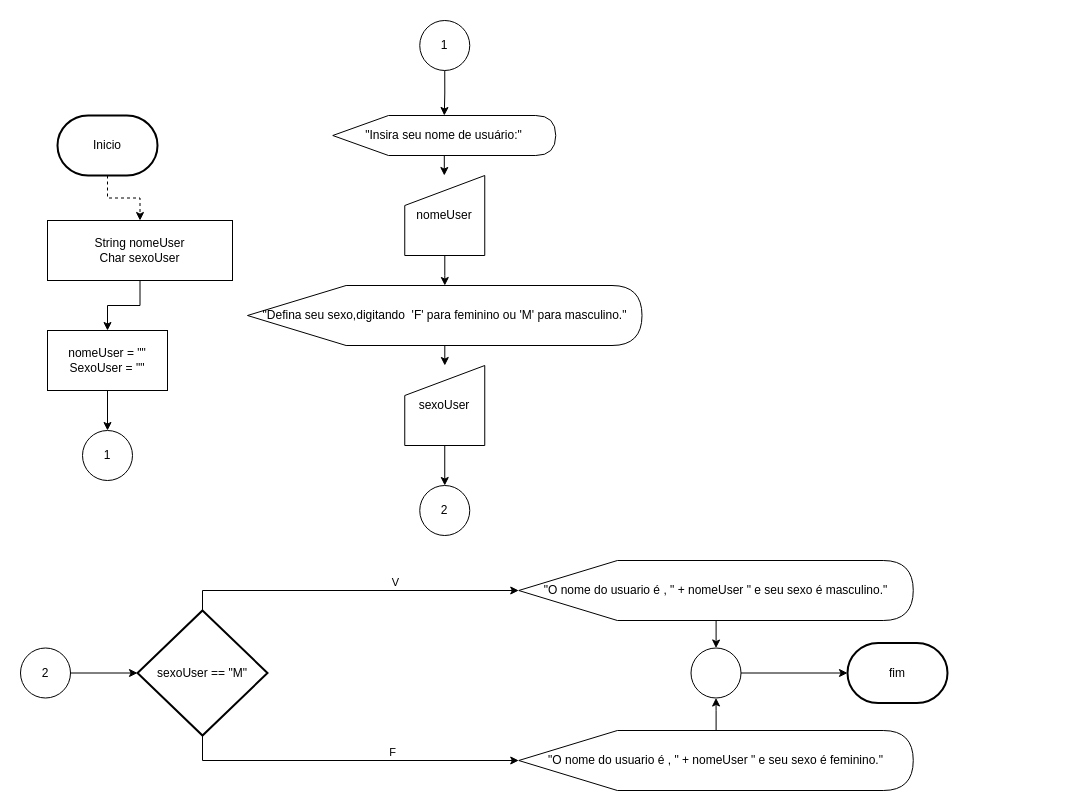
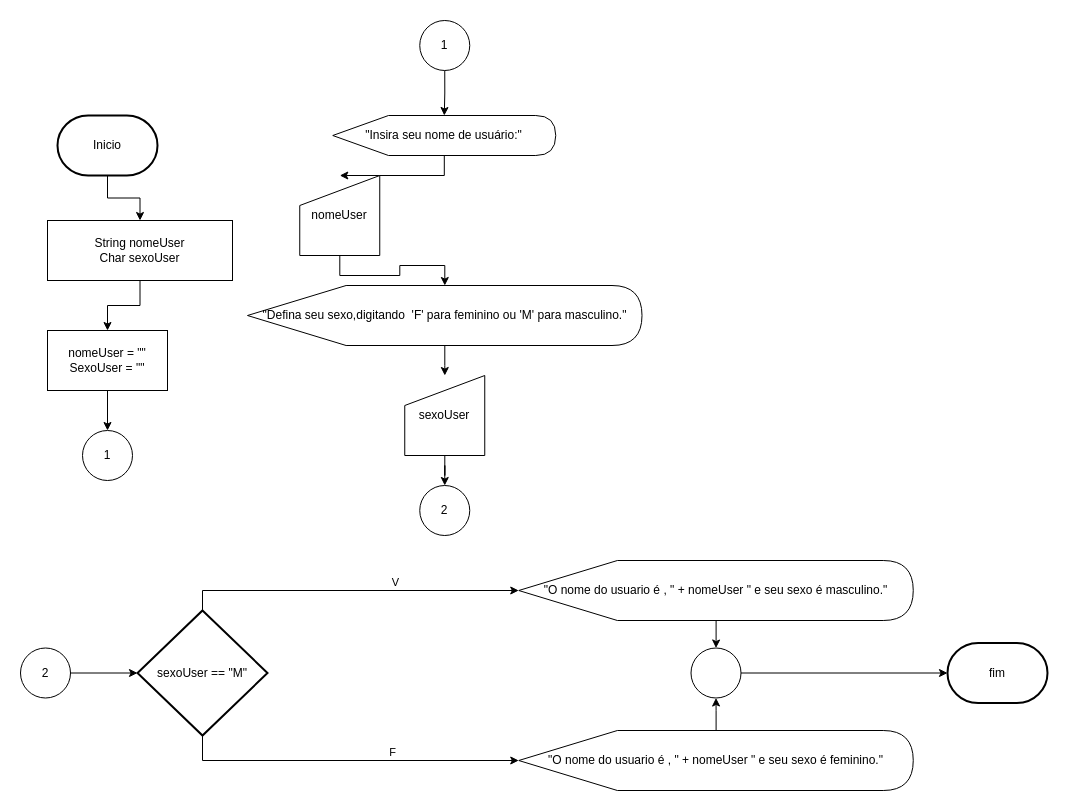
edge "Inicio" -> "String nomeUser Char sexoUser": style dashed -> solid
node "nomeUser": moved (445, 216) -> (340, 216)
node "sexoUser": moved (445, 406) -> (445, 416)
node "fim": moved (898, 673) -> (998, 673)
